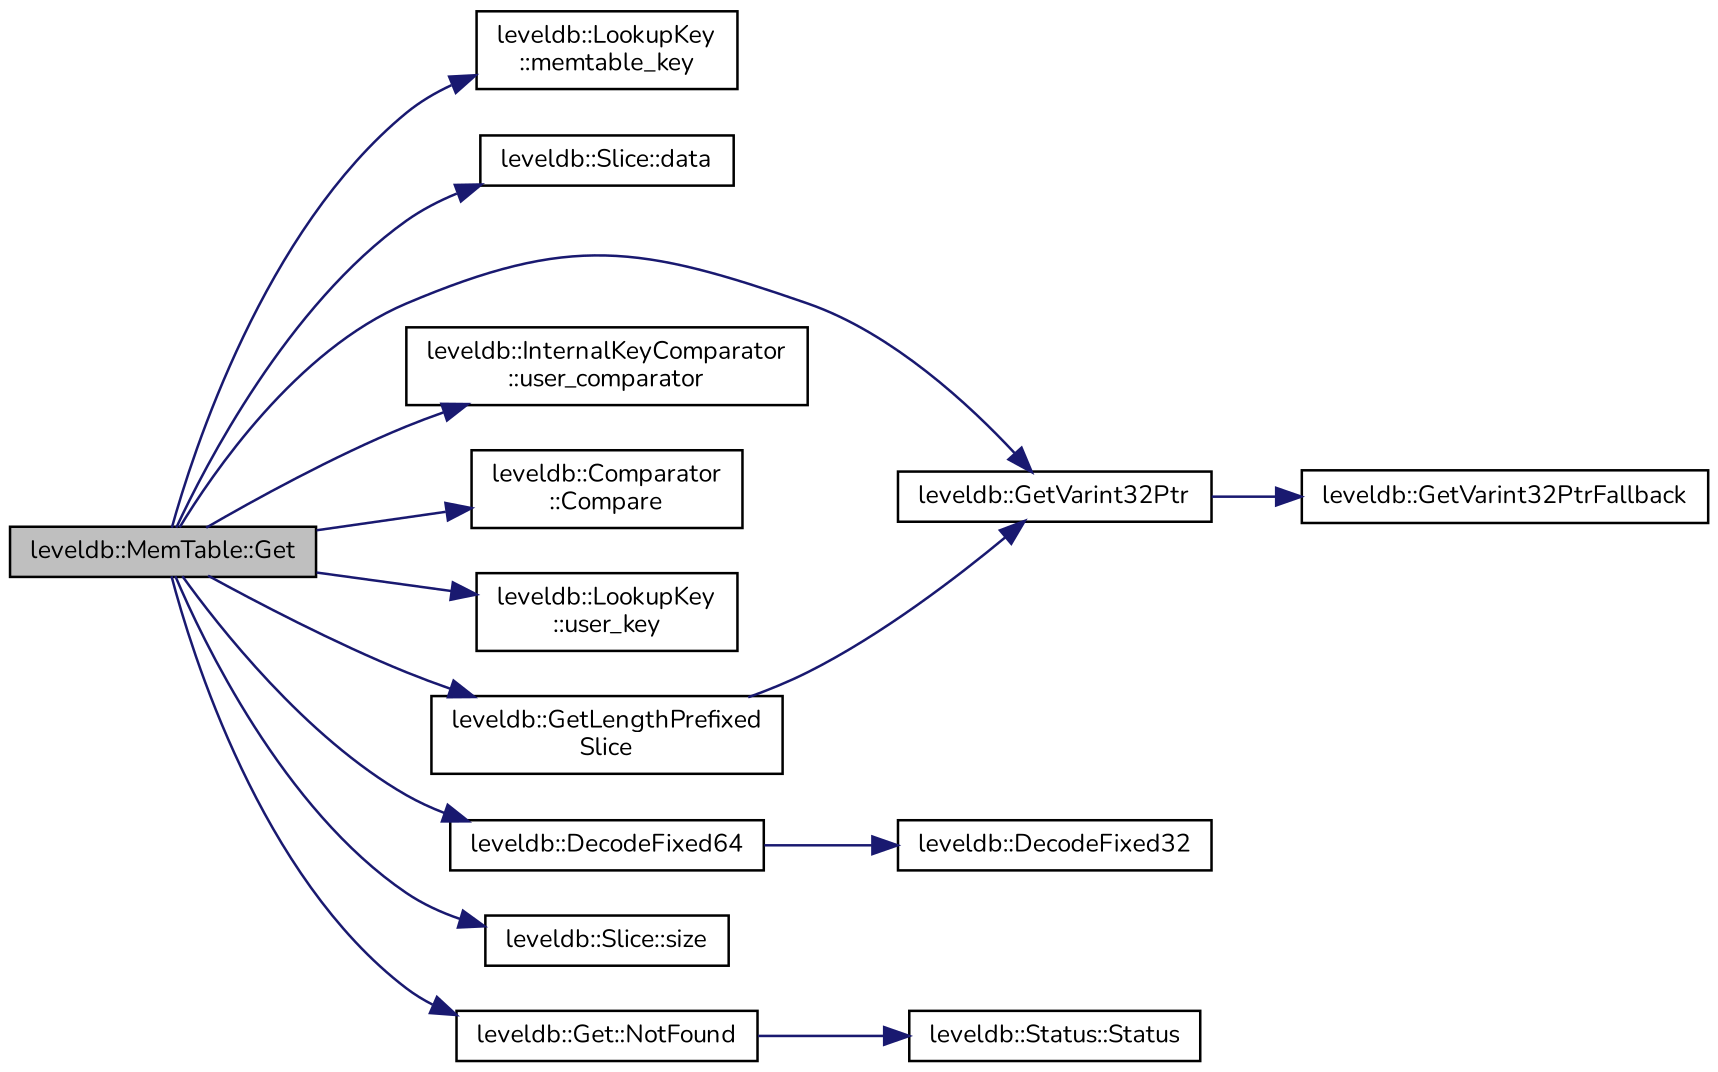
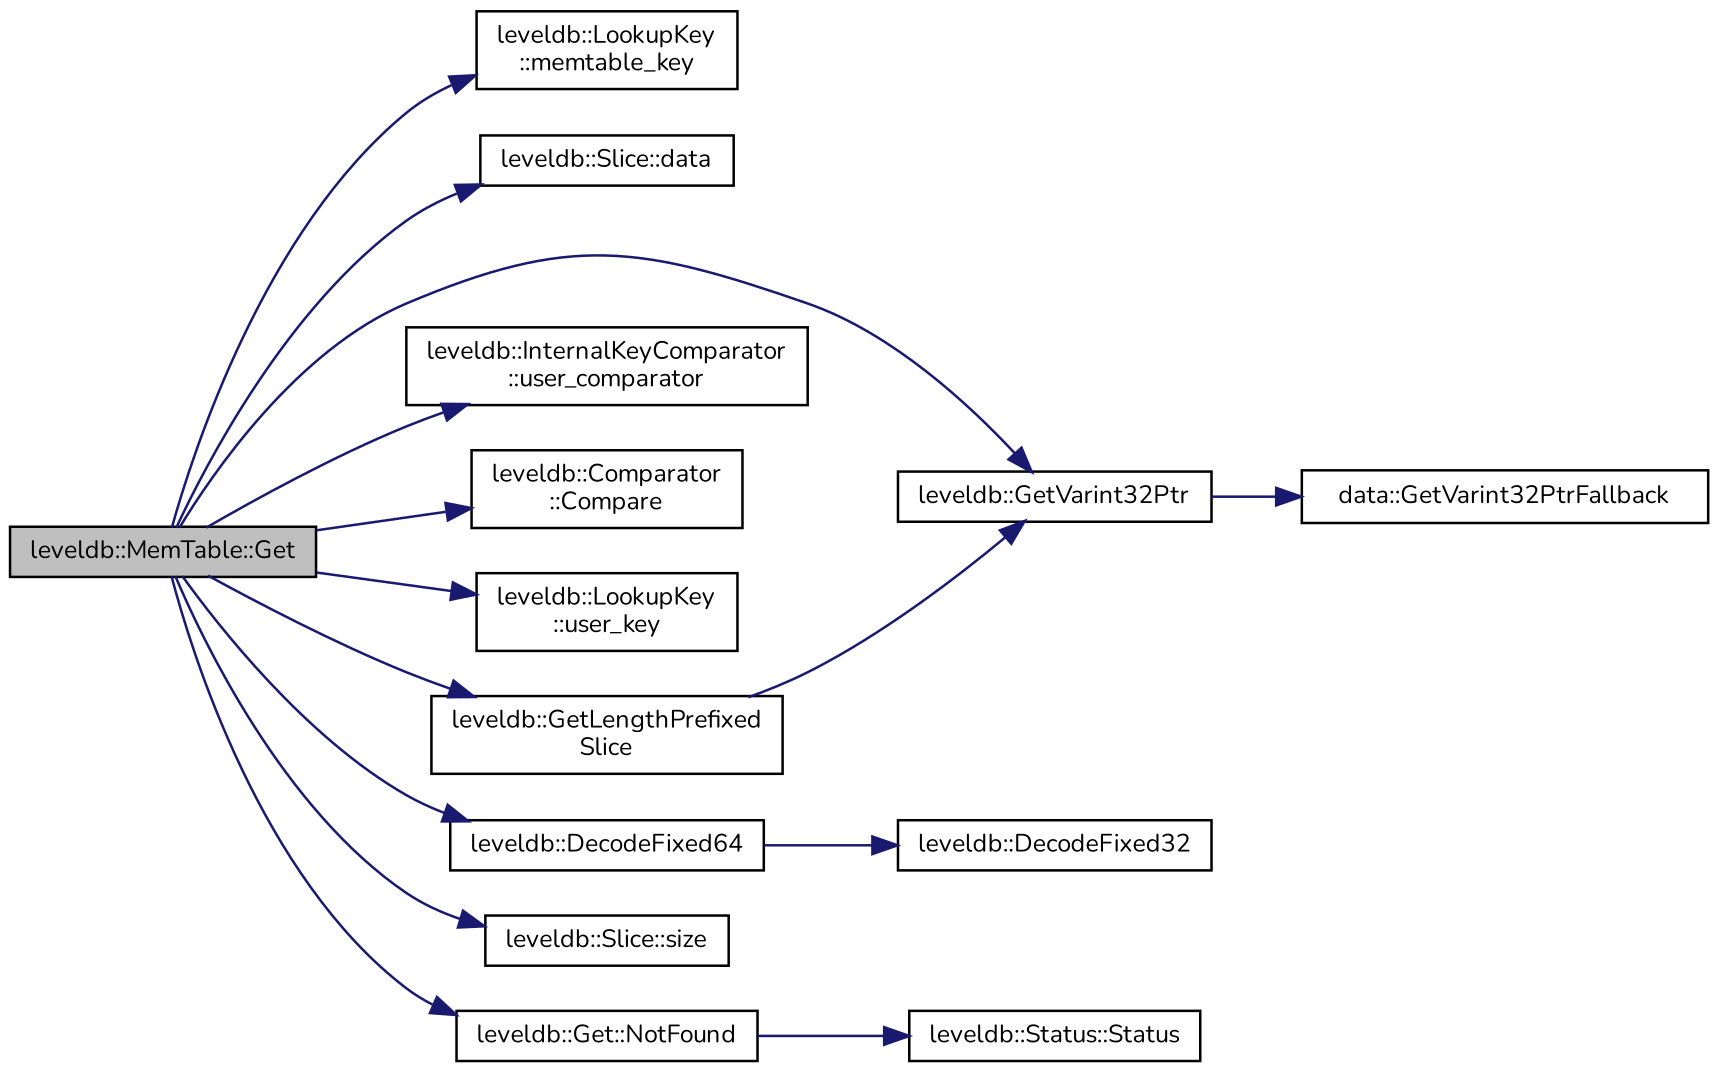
node "leveldb::GetVarint32PtrFallback": label "leveldb::GetVarint32PtrFallback" -> "data::GetVarint32PtrFallback"
